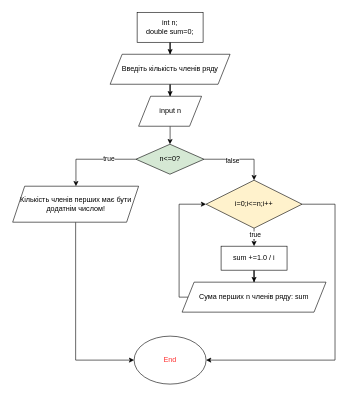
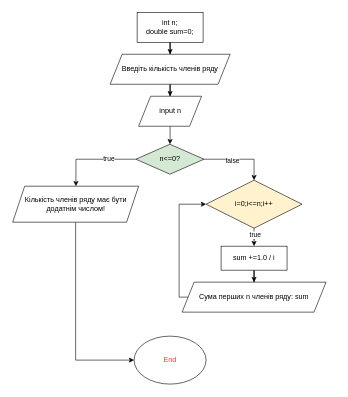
node "Кількість членів перших має бути додатнім числом!": label "Кількість членів перших має бути додатнім числом!" -> "Кількість членів ряду має бути додатнім числом!"
edge "i=0;i<=n;i++" -> "End": removed
